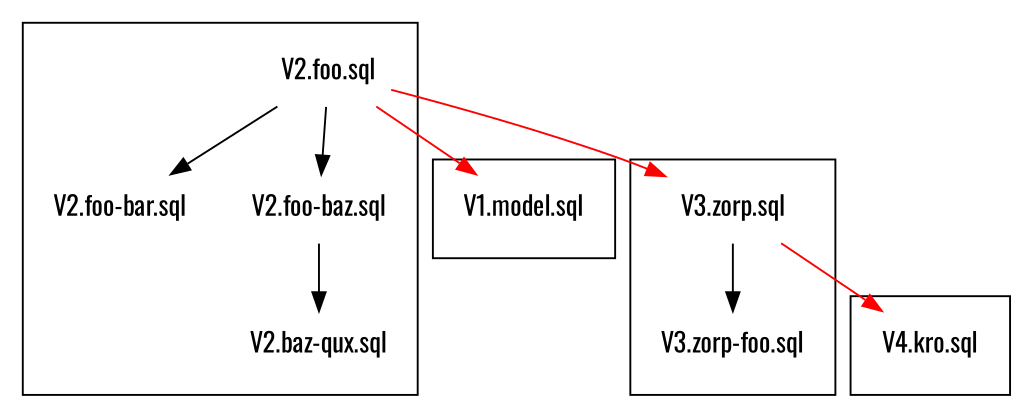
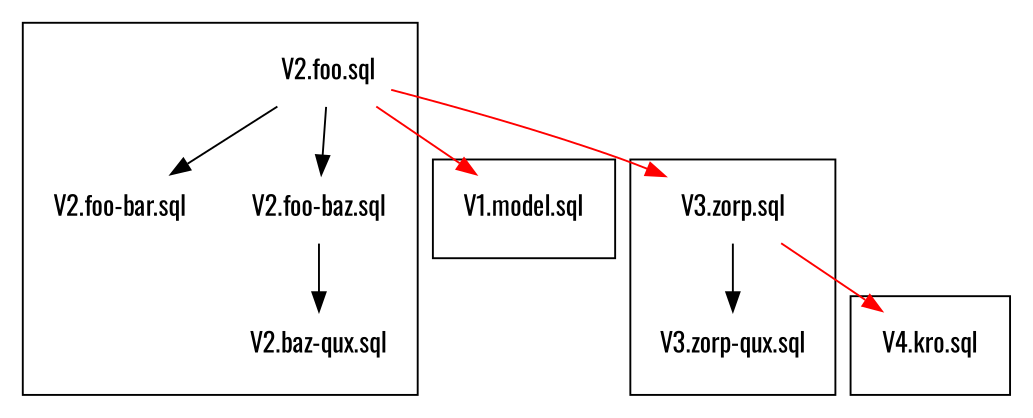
node "V3.zorp-foo.sql": label "V3.zorp-foo.sql" -> "V3.zorp-qux.sql"
